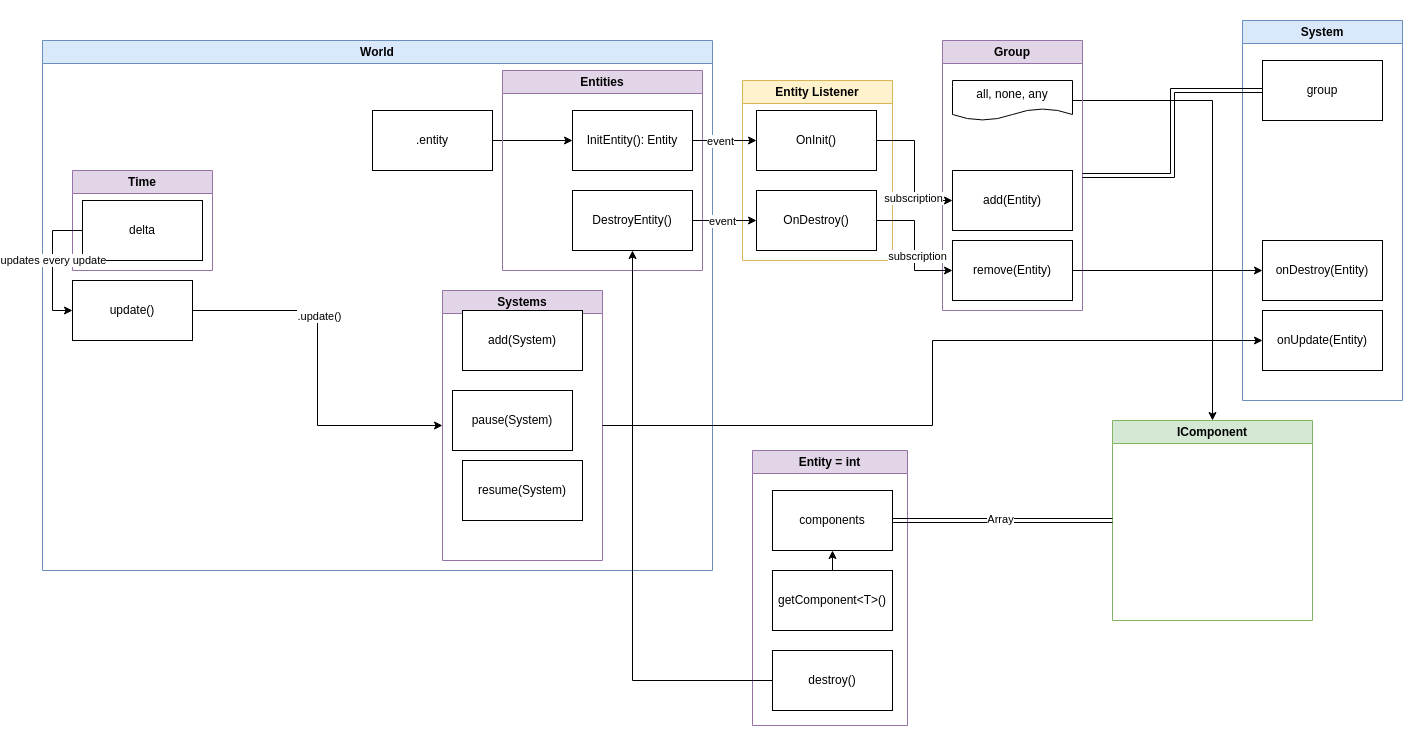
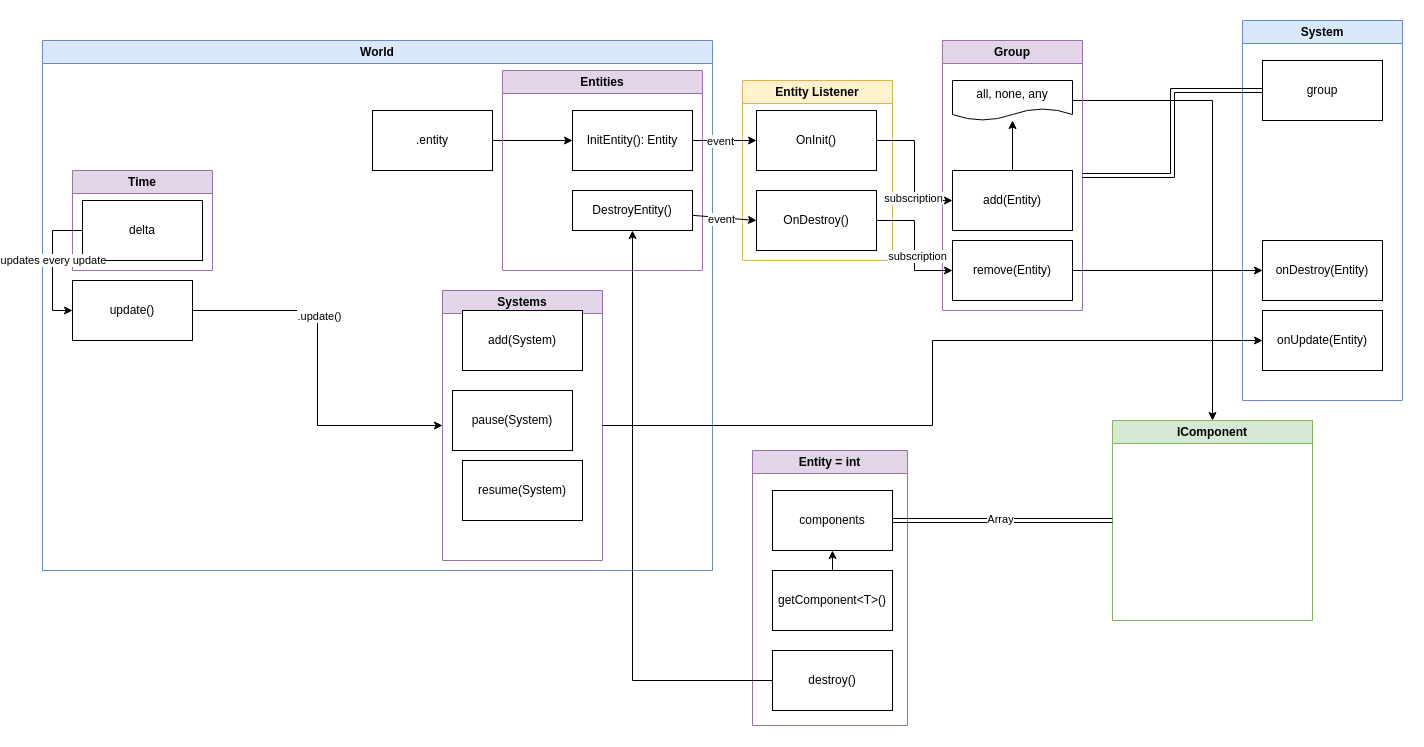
edge "add(Entity)" -> "all, none, any": added
node "DestroyEntity()": size 120x60 -> 120x40
